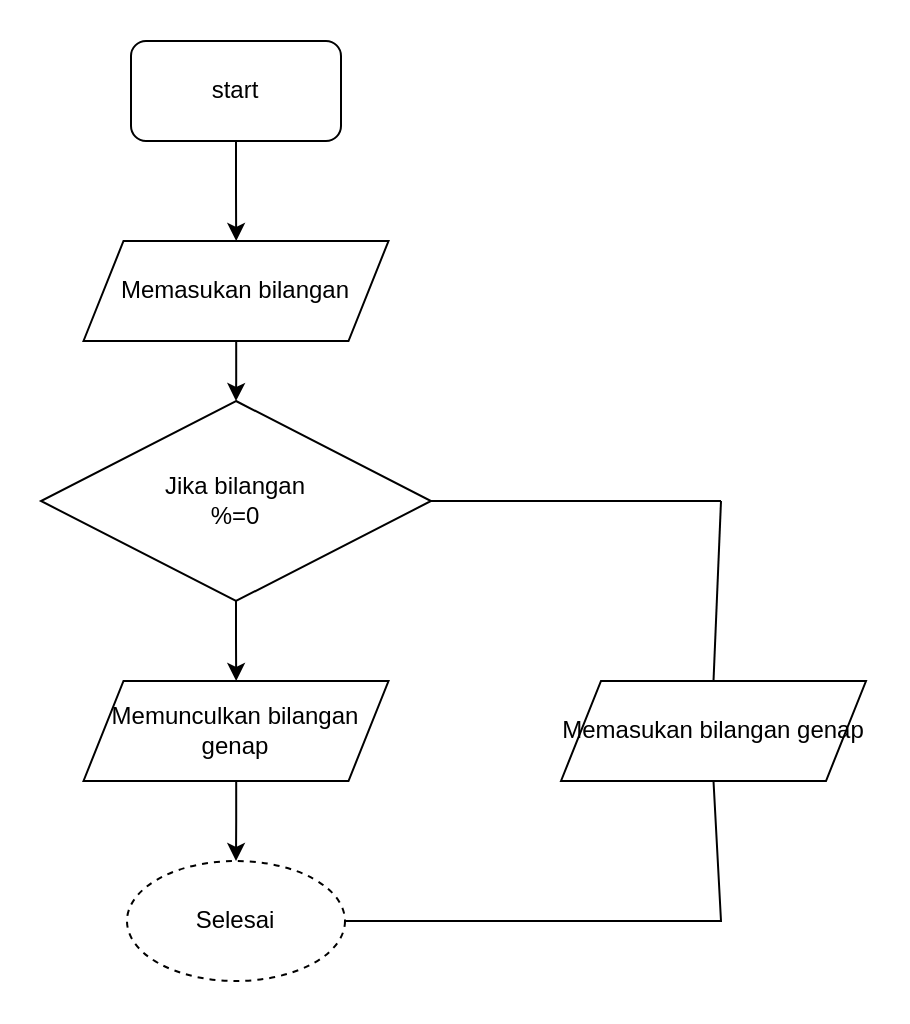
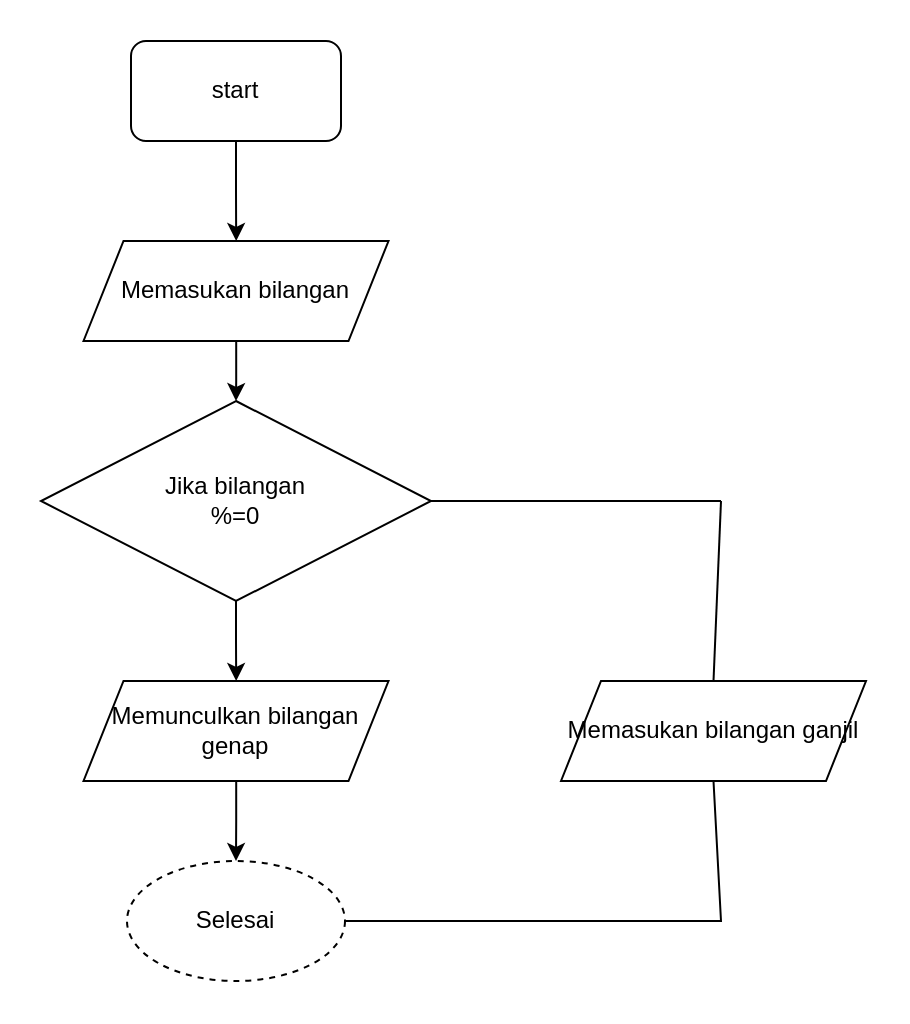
node "Memasukan bilangan genap": label "Memasukan bilangan genap" -> "Memasukan bilangan ganjil"
